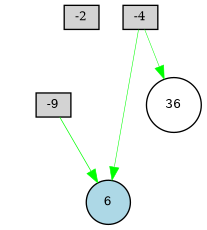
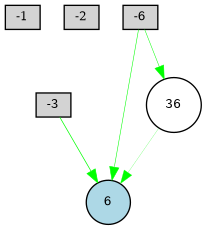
node "-1": added
node "-4": label "-4" -> "-6"
node "-9": label "-9" -> "-3"
edge "36" -> "6": added
